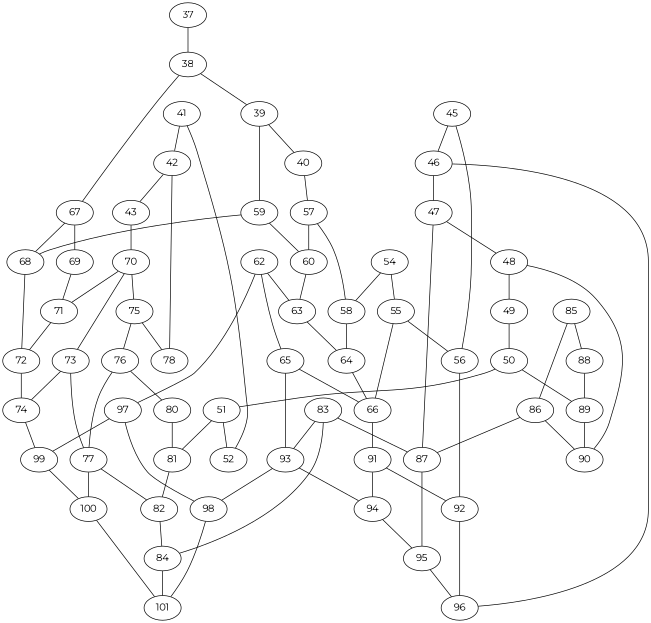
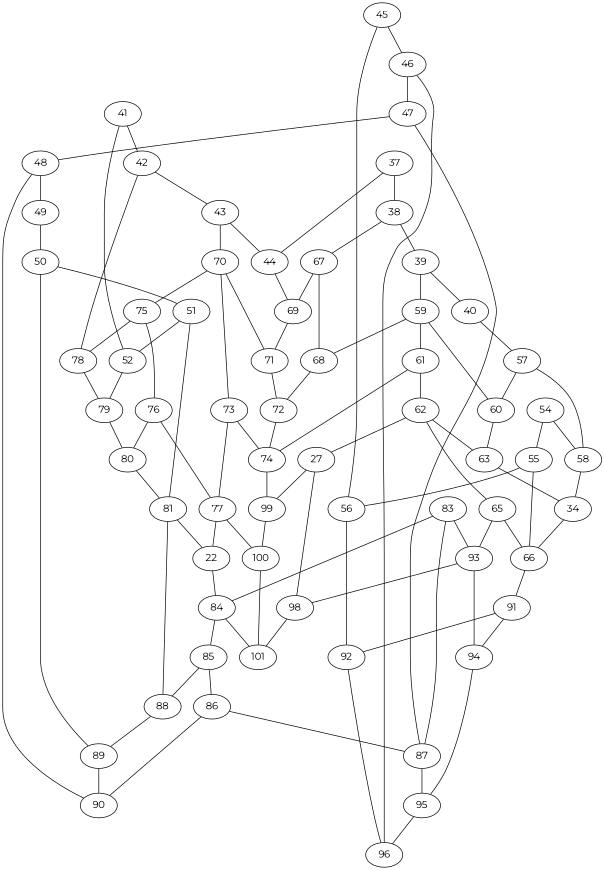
node "44": added
node "64": label "64" -> "34"
node "61": added
node "79": added
node "97": label "97" -> "27"
node "82": label "82" -> "22"
edge "81" -- "88": added
edge "84" -- "85": added
